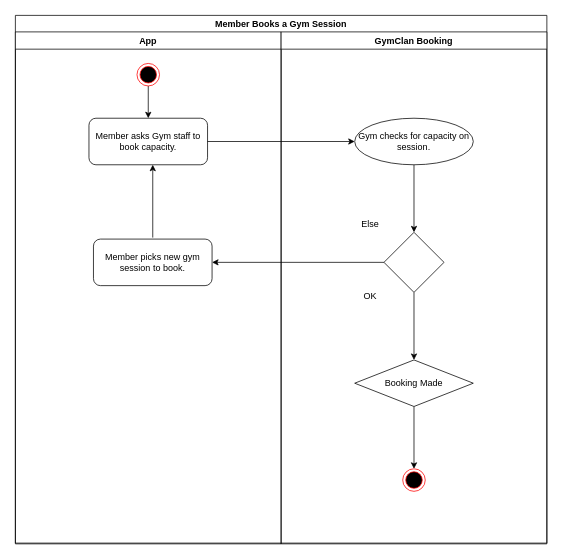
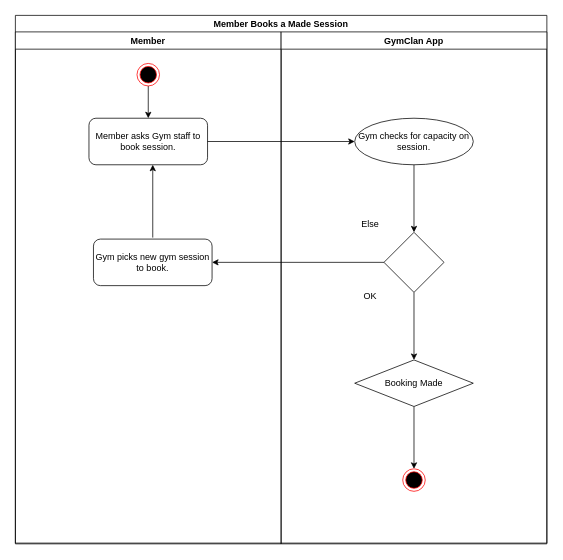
node "Member Books a Gym Session": label "Member Books a Gym Session" -> "Member Books a Made Session"
node "App": label "App" -> "Member"
node "GymClan Booking": label "GymClan Booking" -> "GymClan App"
node "Member asks Gym staff to book capacity.": label "Member asks Gym staff to book capacity." -> "Member asks Gym staff to book session."
node "Member picks new gym session to book.": label "Member picks new gym session to book." -> "Gym picks new gym session to book."
